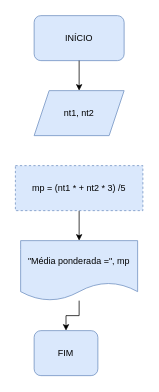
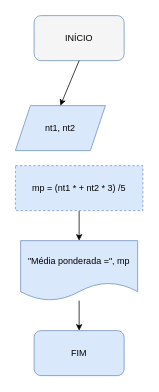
node "INÍCIO": fillcolor #dae8fc -> #f5f5f5
node "nt1, nt2": moved (79, 113) -> (60, 128)
node "FIM": size 64x45 -> 90x45
